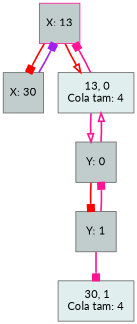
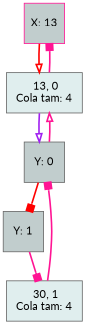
node "X: 30": removed
edge "13, 0 Cola tam: 4" -> "Y: 0": color deeppink -> purple
edge "Y: 1" -> "Y: 0": now "30, 1 Cola tam: 4" -> "Y: 0"
